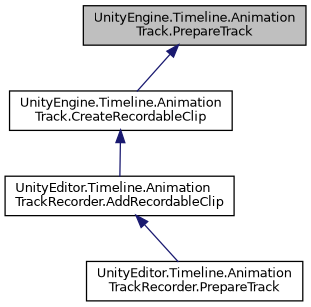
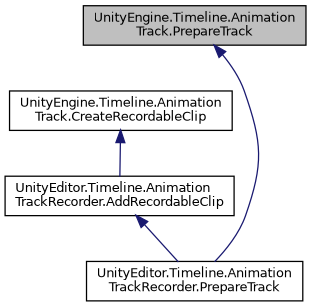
edge "UnityEngine.Timeline.Animation Track.CreateRecordableClip" -> "UnityEngine.Timeline.Animation Track.PrepareTrack": now "UnityEditor.Timeline.Animation TrackRecorder.PrepareTrack" -> "UnityEngine.Timeline.Animation Track.PrepareTrack"
